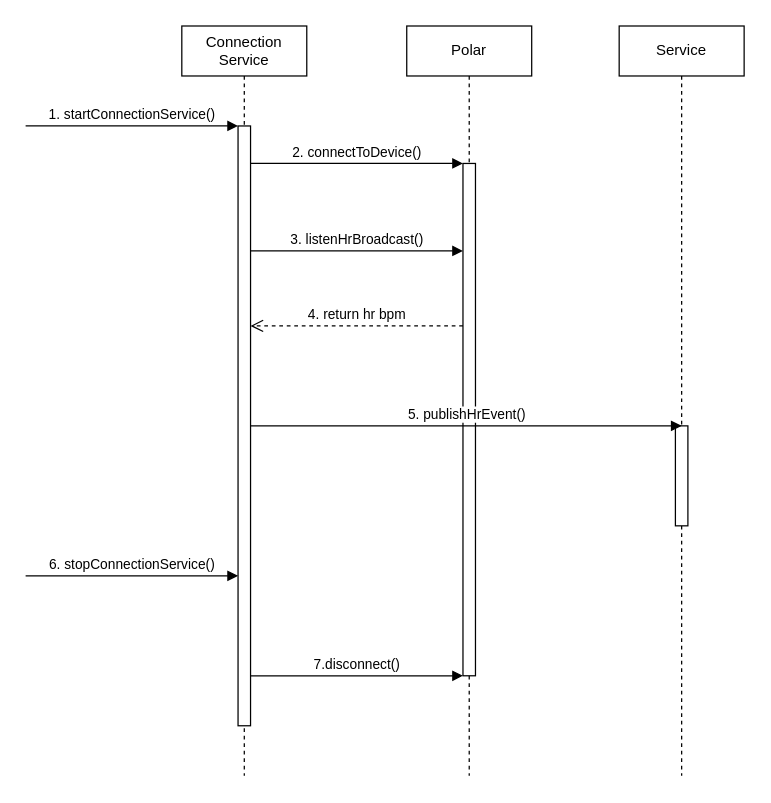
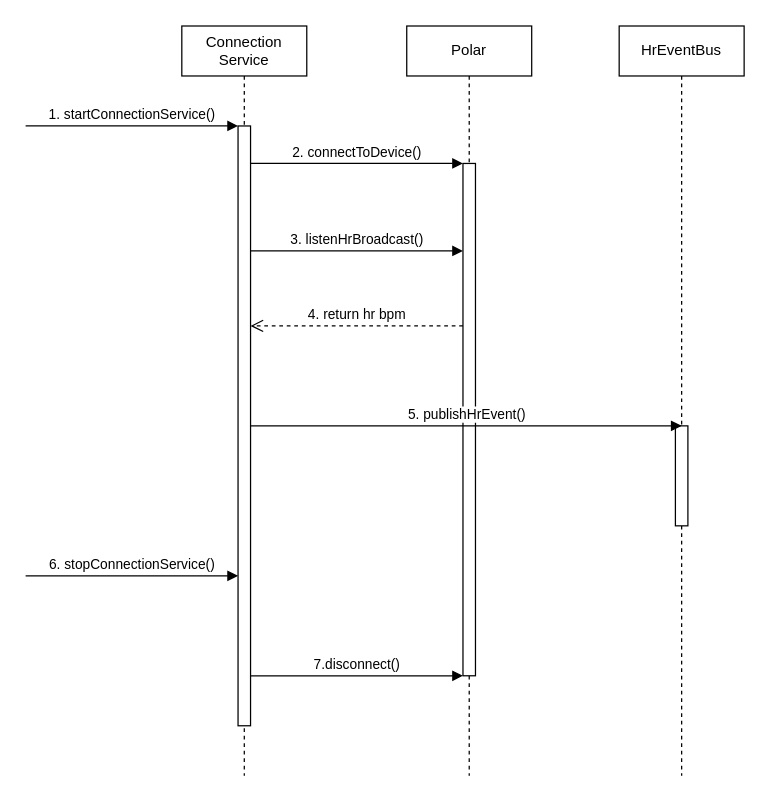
node "Service": label "Service" -> "HrEventBus"
